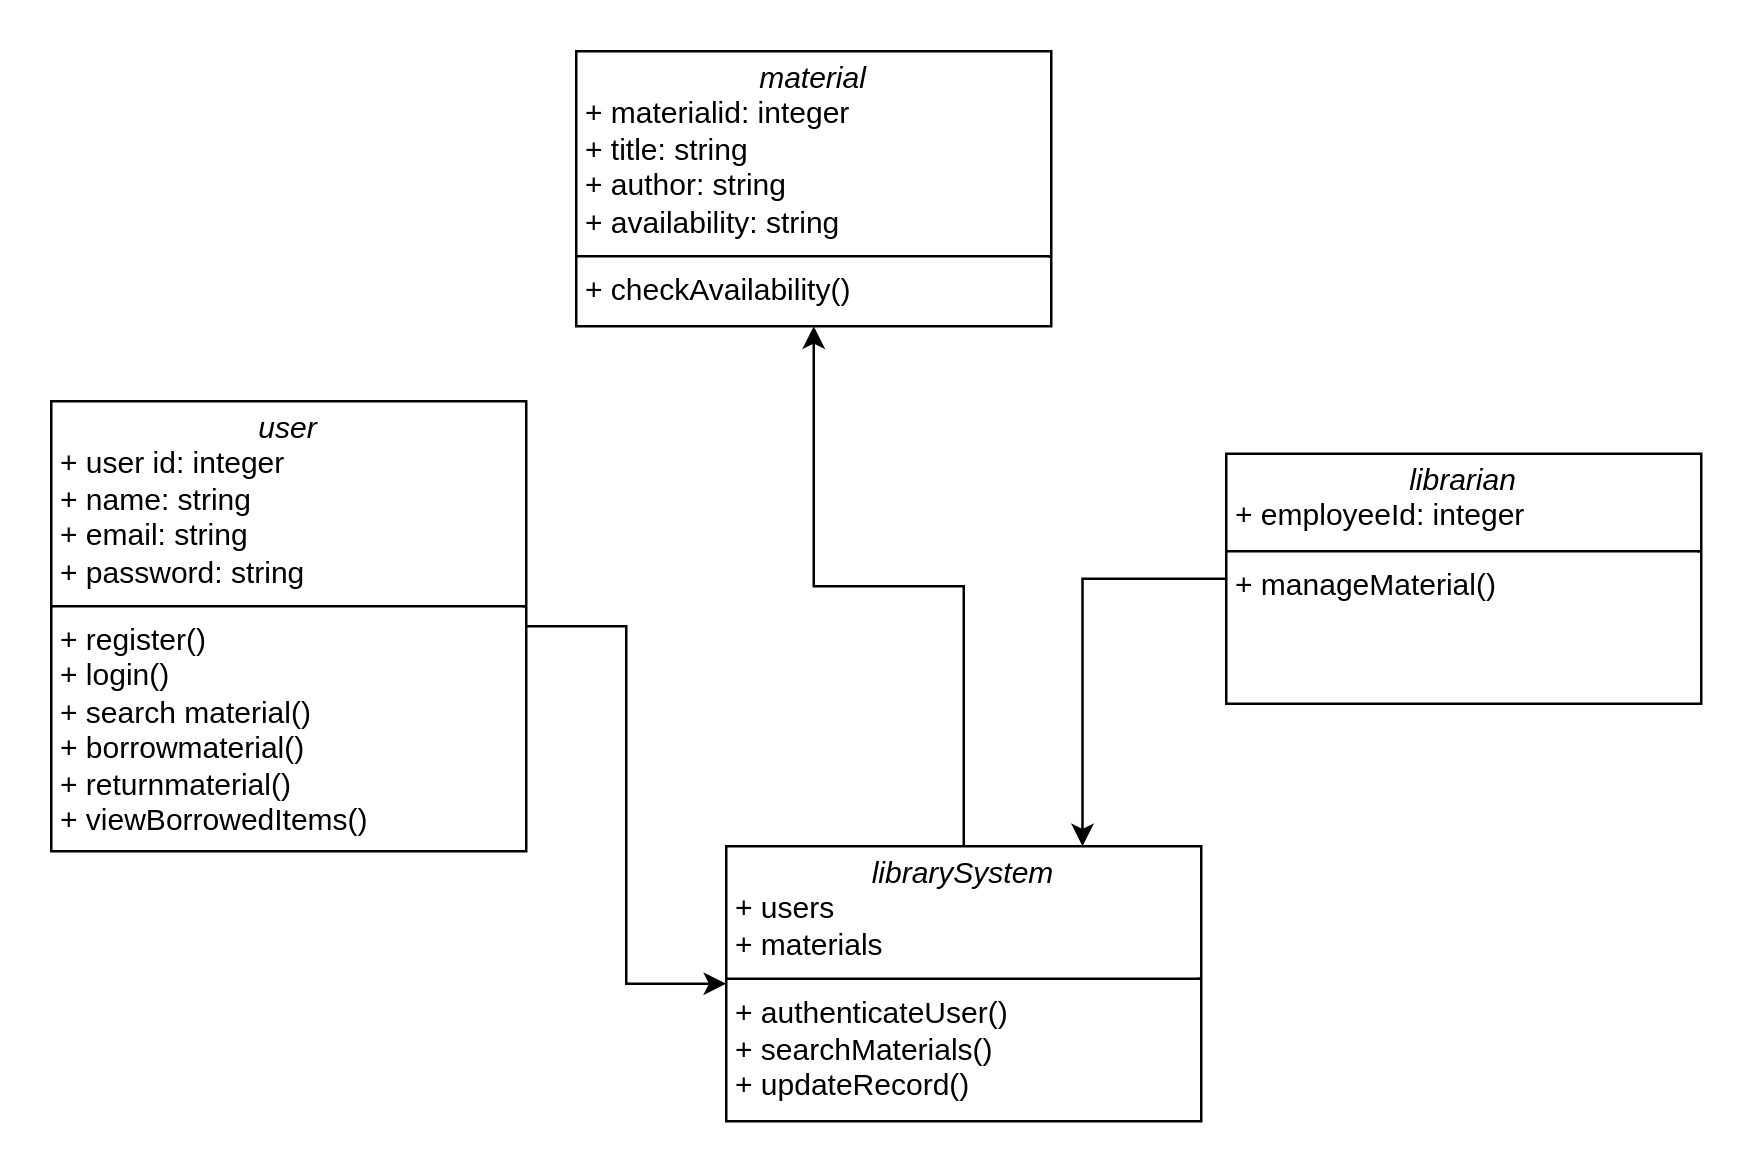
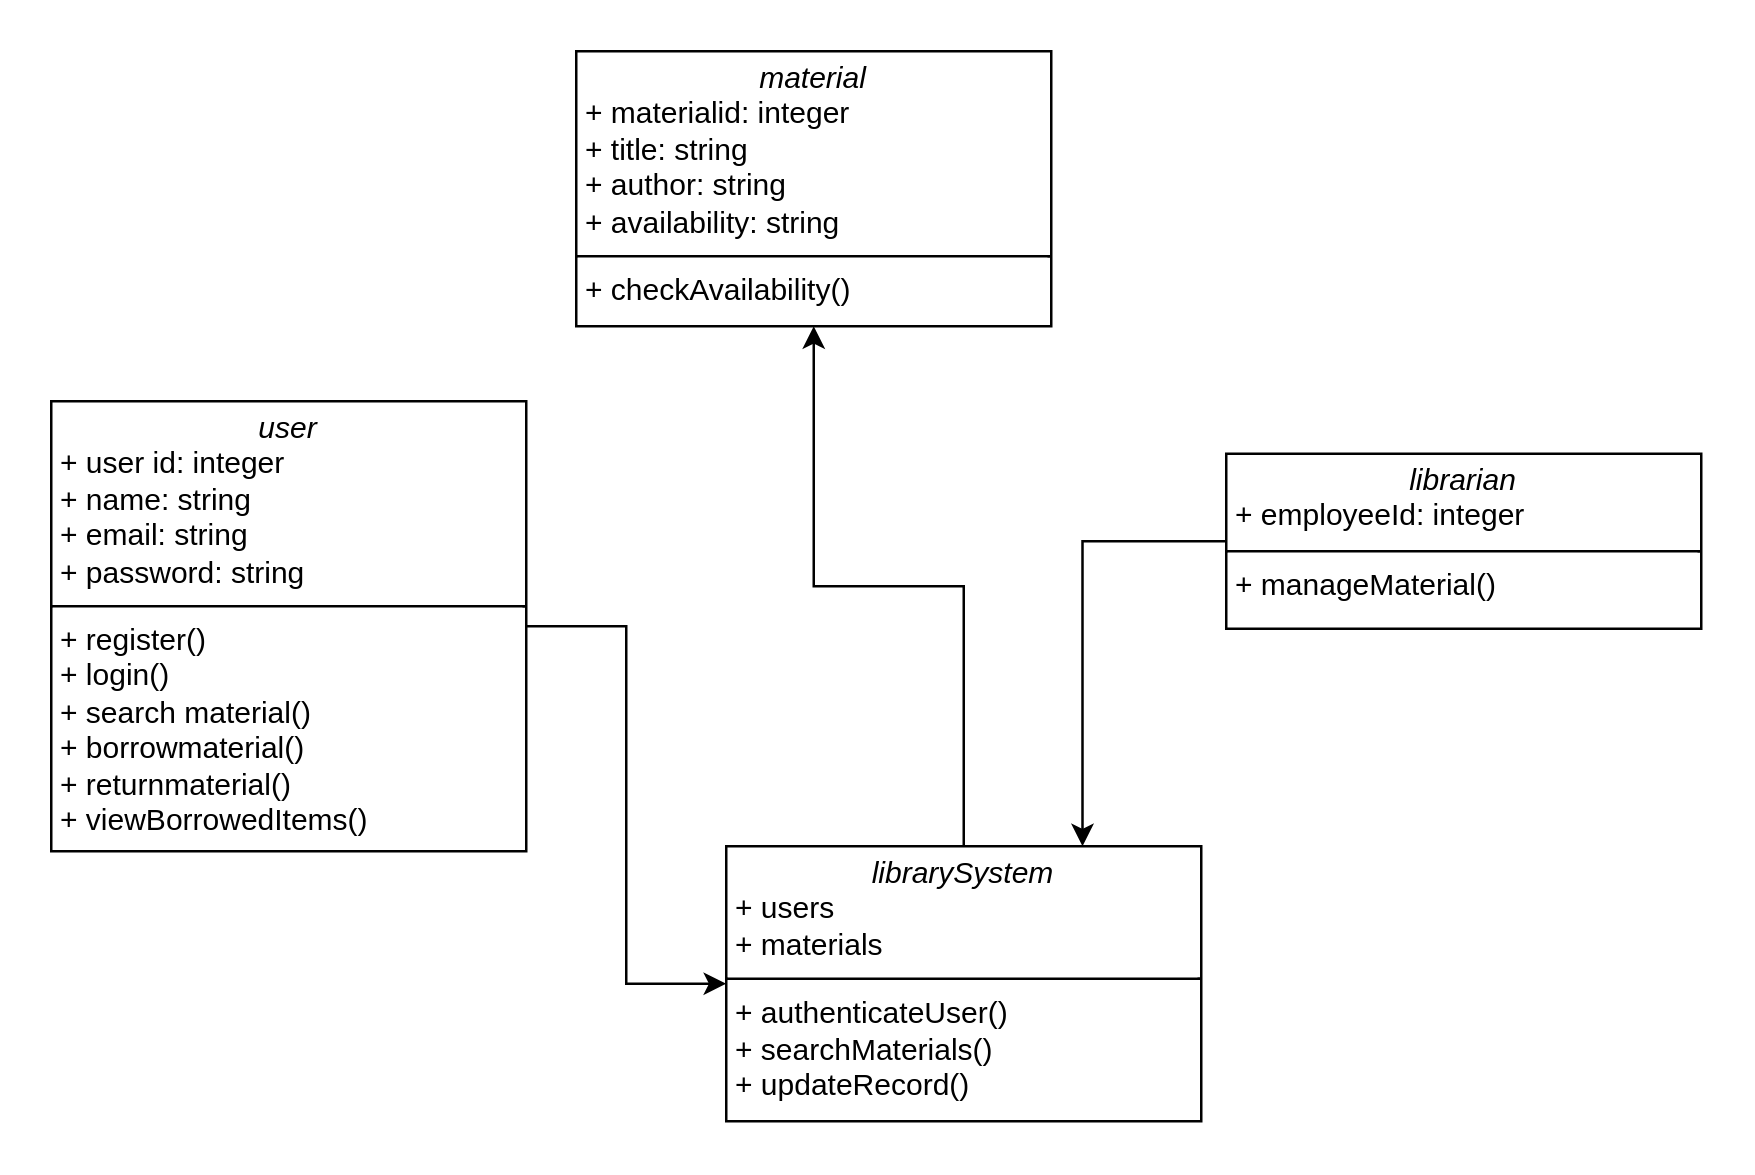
node "librarian + employeeId: integer + manageMaterial()": size 475x250 -> 475x175
